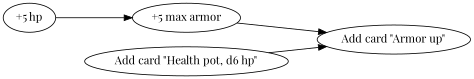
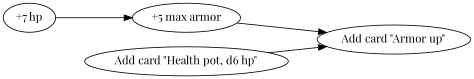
node "+5 hp": label "+5 hp" -> "+7 hp"
